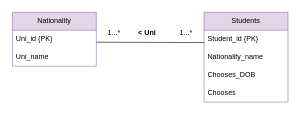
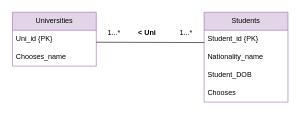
node "Nationality": label "Nationality" -> "Universities"
node "Uni_name": label "Uni_name" -> "Chooses_name"
node "Chooses_DOB": label "Chooses_DOB" -> "Student_DOB"
